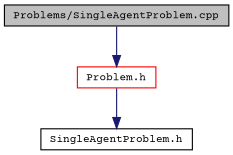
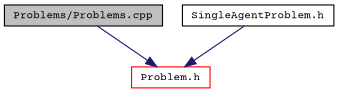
node "Problems/SingleAgentProblem.cpp": label "Problems/SingleAgentProblem.cpp" -> "Problems/Problems.cpp"
edge "Problem.h" -> "SingleAgentProblem.h": reversed
